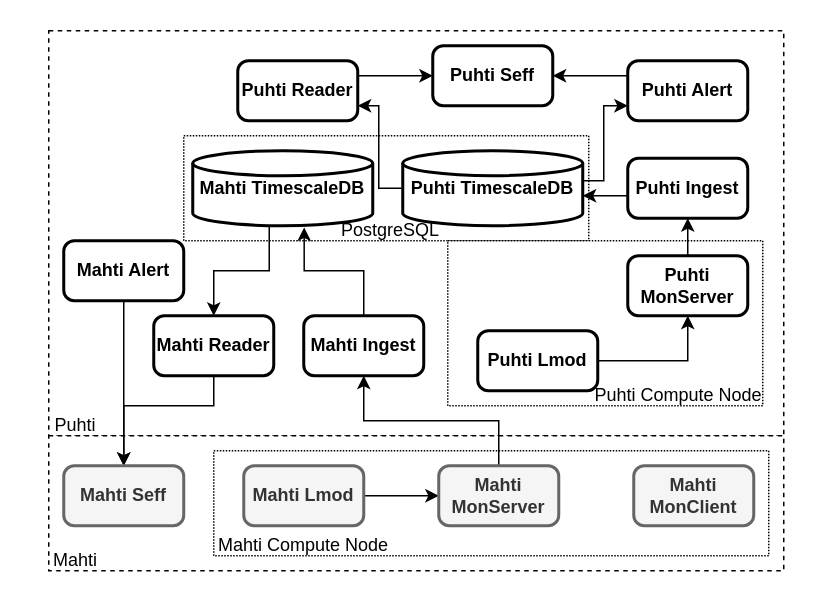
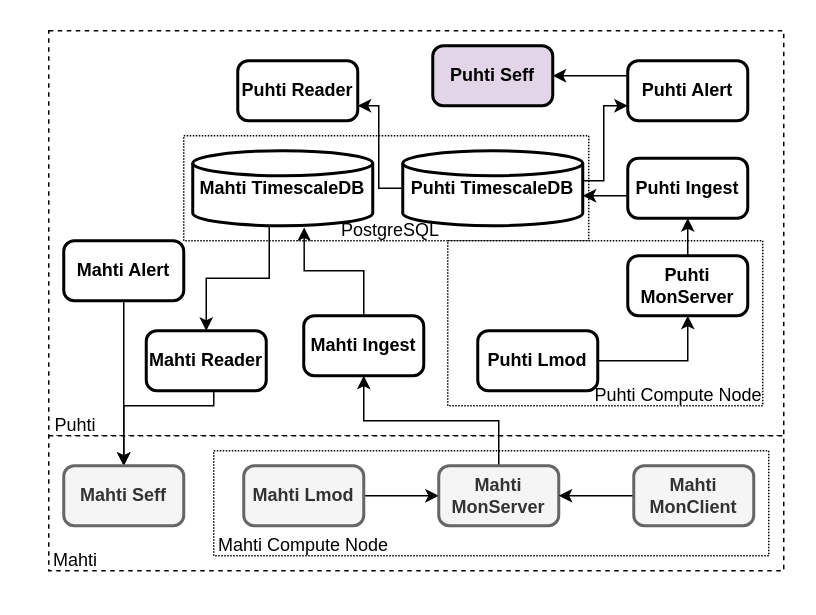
edge "Puhti Reader" -> "Puhti Seff": removed
node "Puhti Seff": fillcolor #ffffff -> #e1d5e7
node "Mahti Reader": moved (214, 346) -> (206, 361)
edge "Mahti MonClient" -> "Mahti MonServer": added
